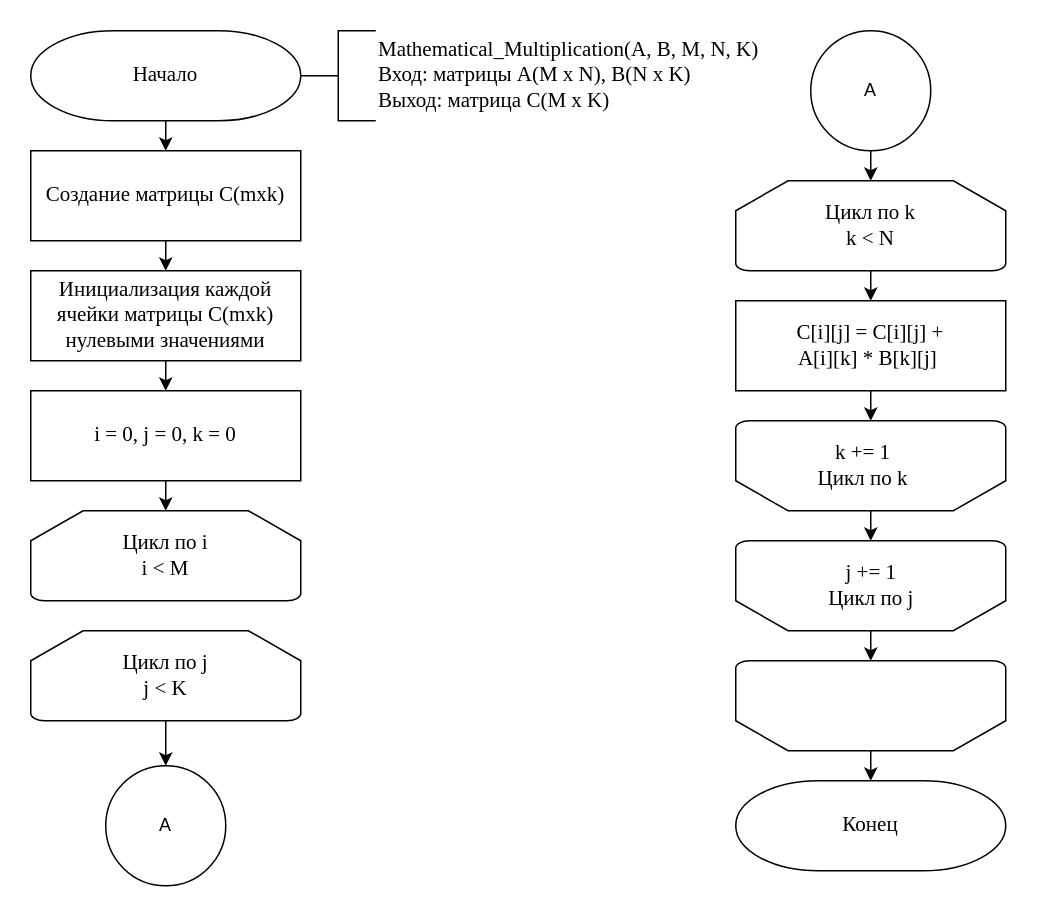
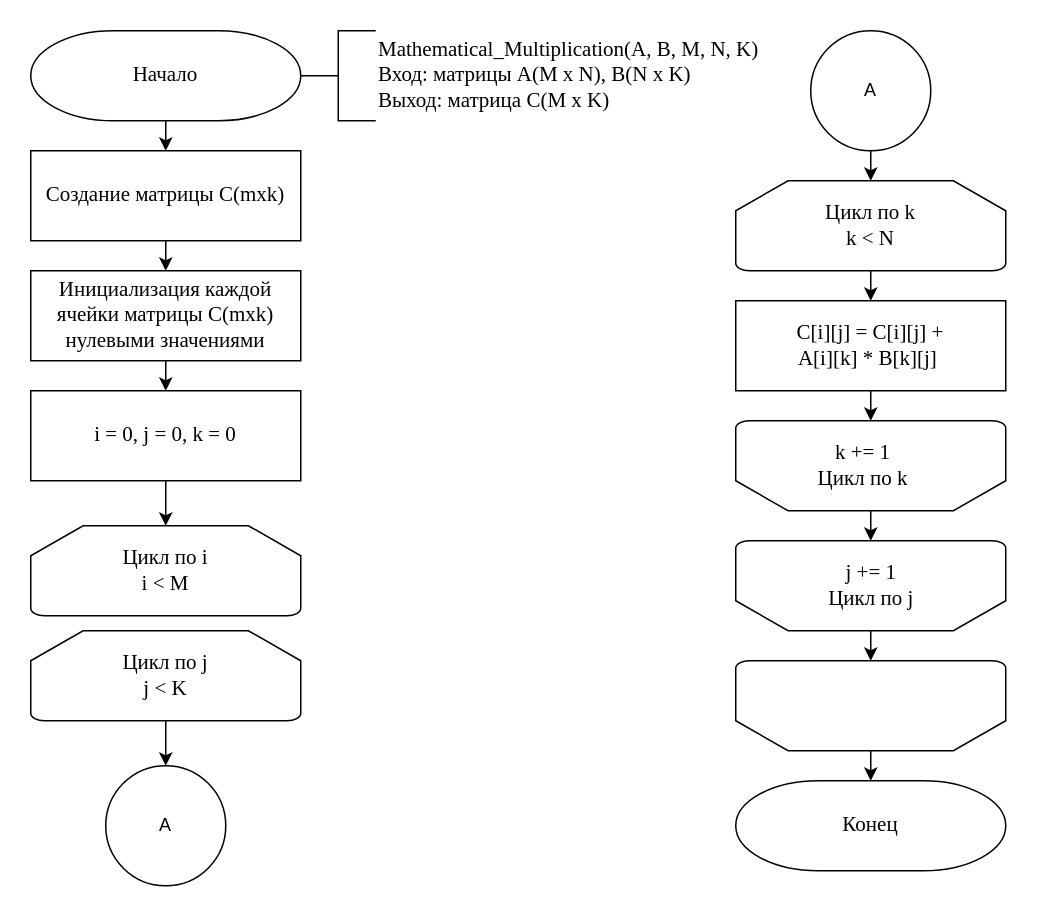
node "Цикл по i i < M": moved (166, 556) -> (166, 571)
